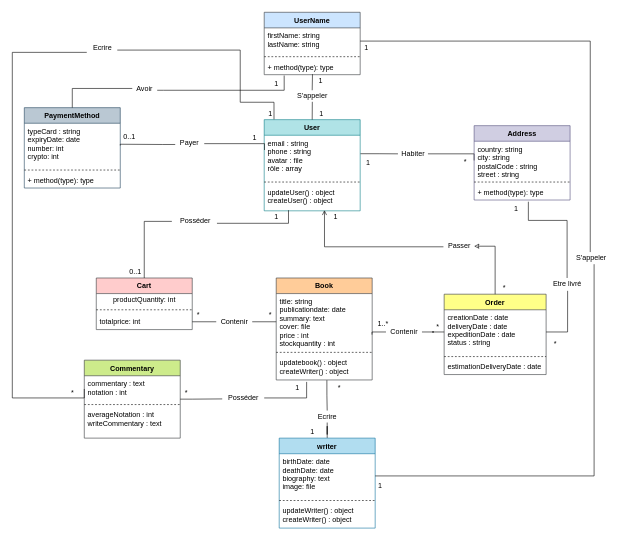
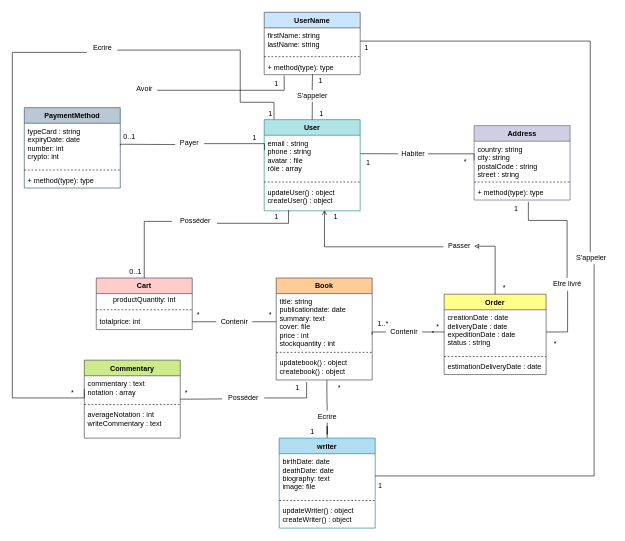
edge "Avoir" -- "PaymentMethod": removed
node "updatebook() : object createWriter() : object": label "updatebook() : object createWriter() : object" -> "updatebook() : object createbook() : object"
node "commentary : text notation : int": label "commentary : text notation : int" -> "commentary : text notation : array"
